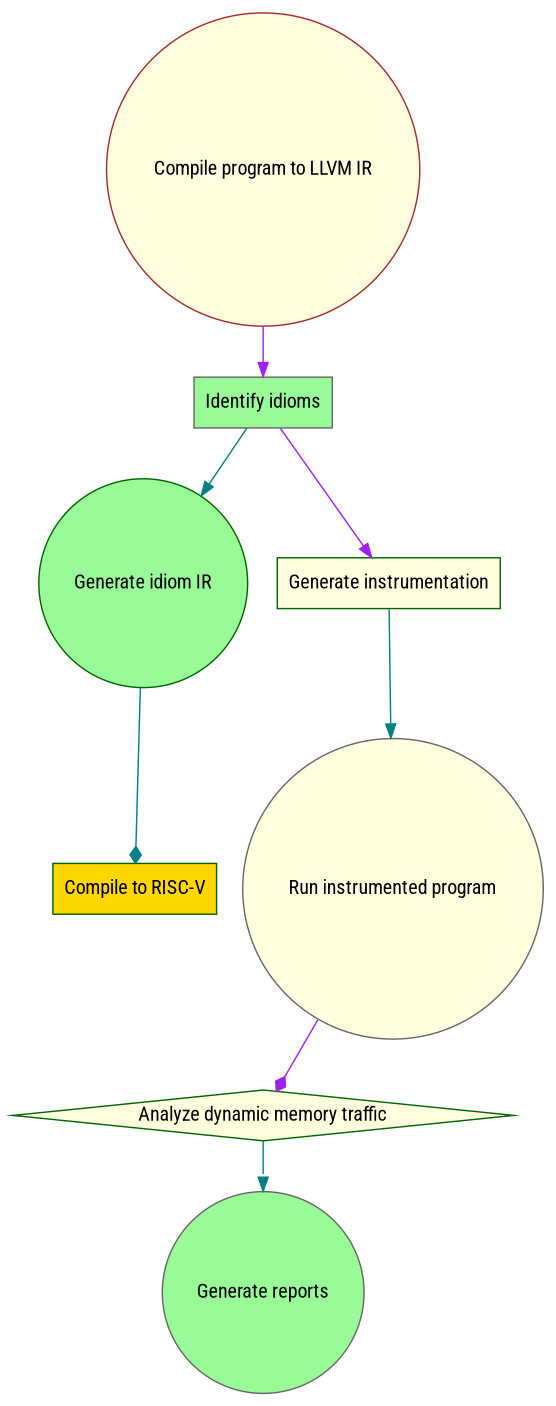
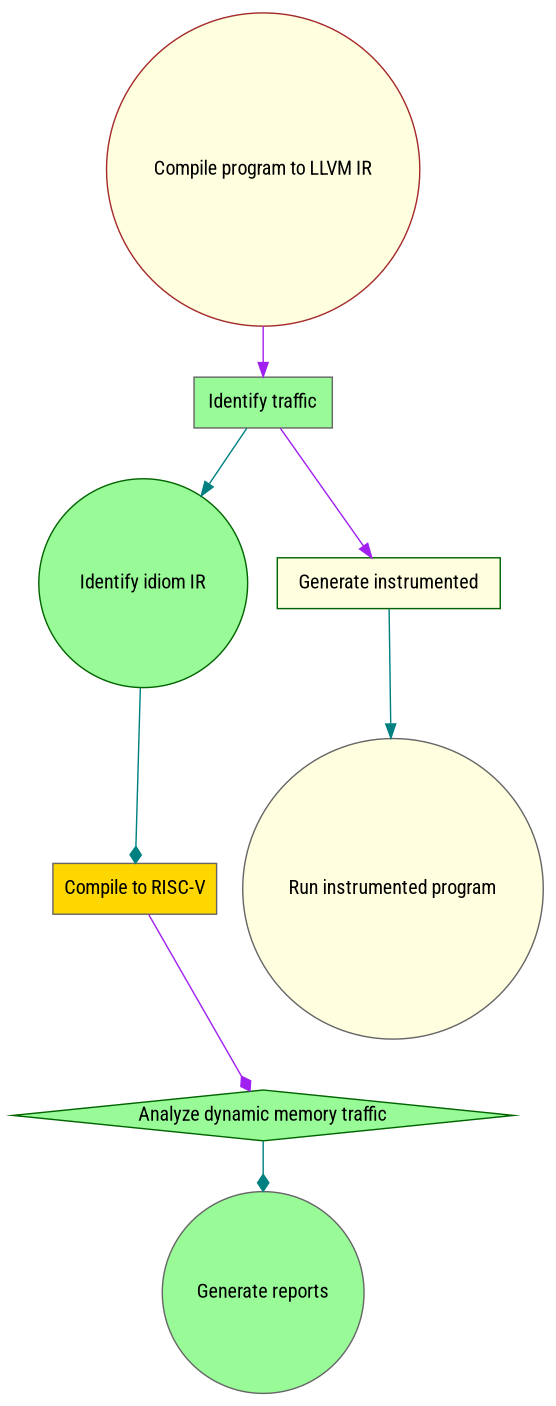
node "Identify idioms": label "Identify idioms" -> "Identify traffic"
node "Generate idiom IR": label "Generate idiom IR" -> "Identify idiom IR"
node "Generate instrumentation": label "Generate instrumentation" -> "Generate instrumented"
node "Compile to RISC-V": color darkgreen -> gray40
edge "Run instrumented program" -> "Analyze dynamic memory traffic": now "Compile to RISC-V" -> "Analyze dynamic memory traffic"
node "Analyze dynamic memory traffic": fillcolor lightyellow -> palegreen
edge "Analyze dynamic memory traffic" -> "Generate reports": arrowhead normal -> diamond
